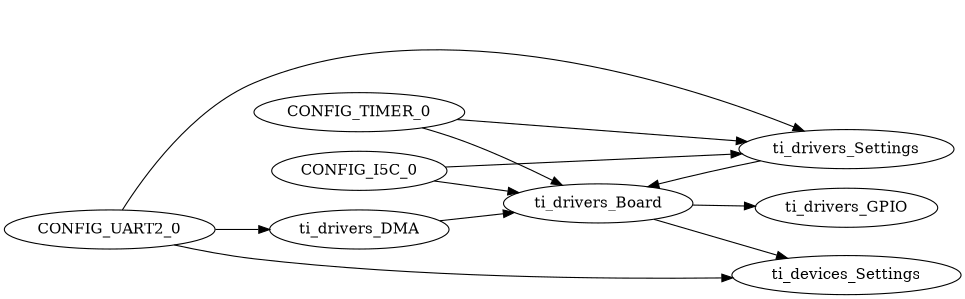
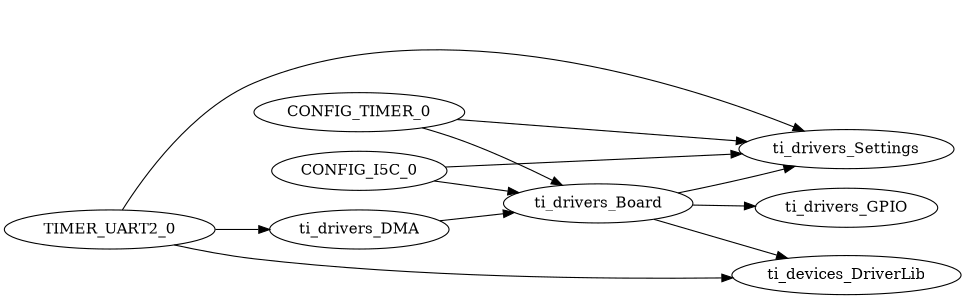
edge "ti_drivers_Settings" -> "ti_drivers_Board": reversed
node "CONFIG_UART2_0": label "CONFIG_UART2_0" -> "TIMER_UART2_0"
node "ti_devices_Settings": label "ti_devices_Settings" -> "ti_devices_DriverLib"
